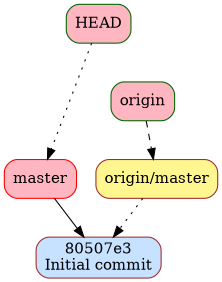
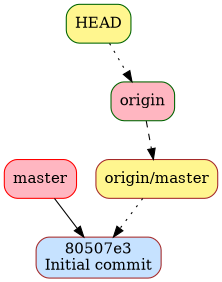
node "HEAD": fillcolor lightpink -> khaki1
edge "HEAD" -> "master": now "HEAD" -> "origin"
